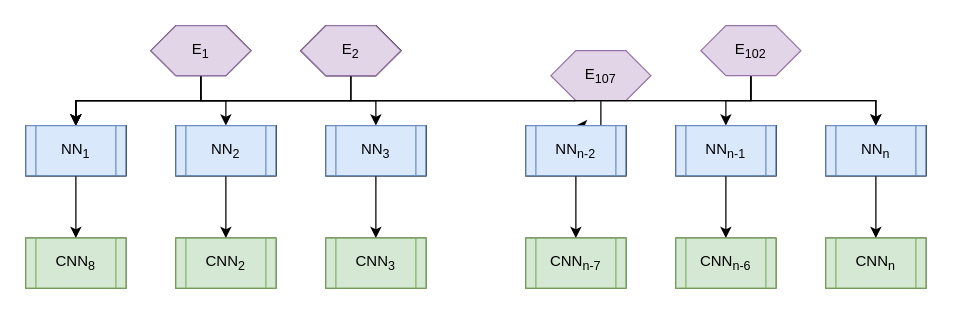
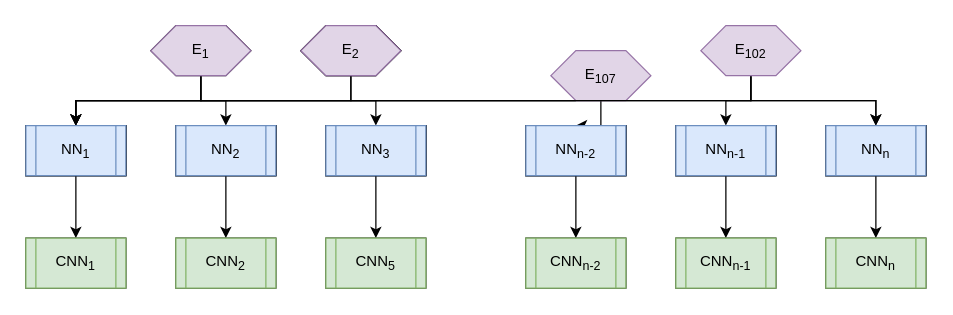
node "CNN8": label "CNN8" -> "CNN1"
node "CNN3": label "CNN3" -> "CNN5"
node "CNNn-7": label "CNNn-7" -> "CNNn-2"
node "CNNn-6": label "CNNn-6" -> "CNNn-1"
